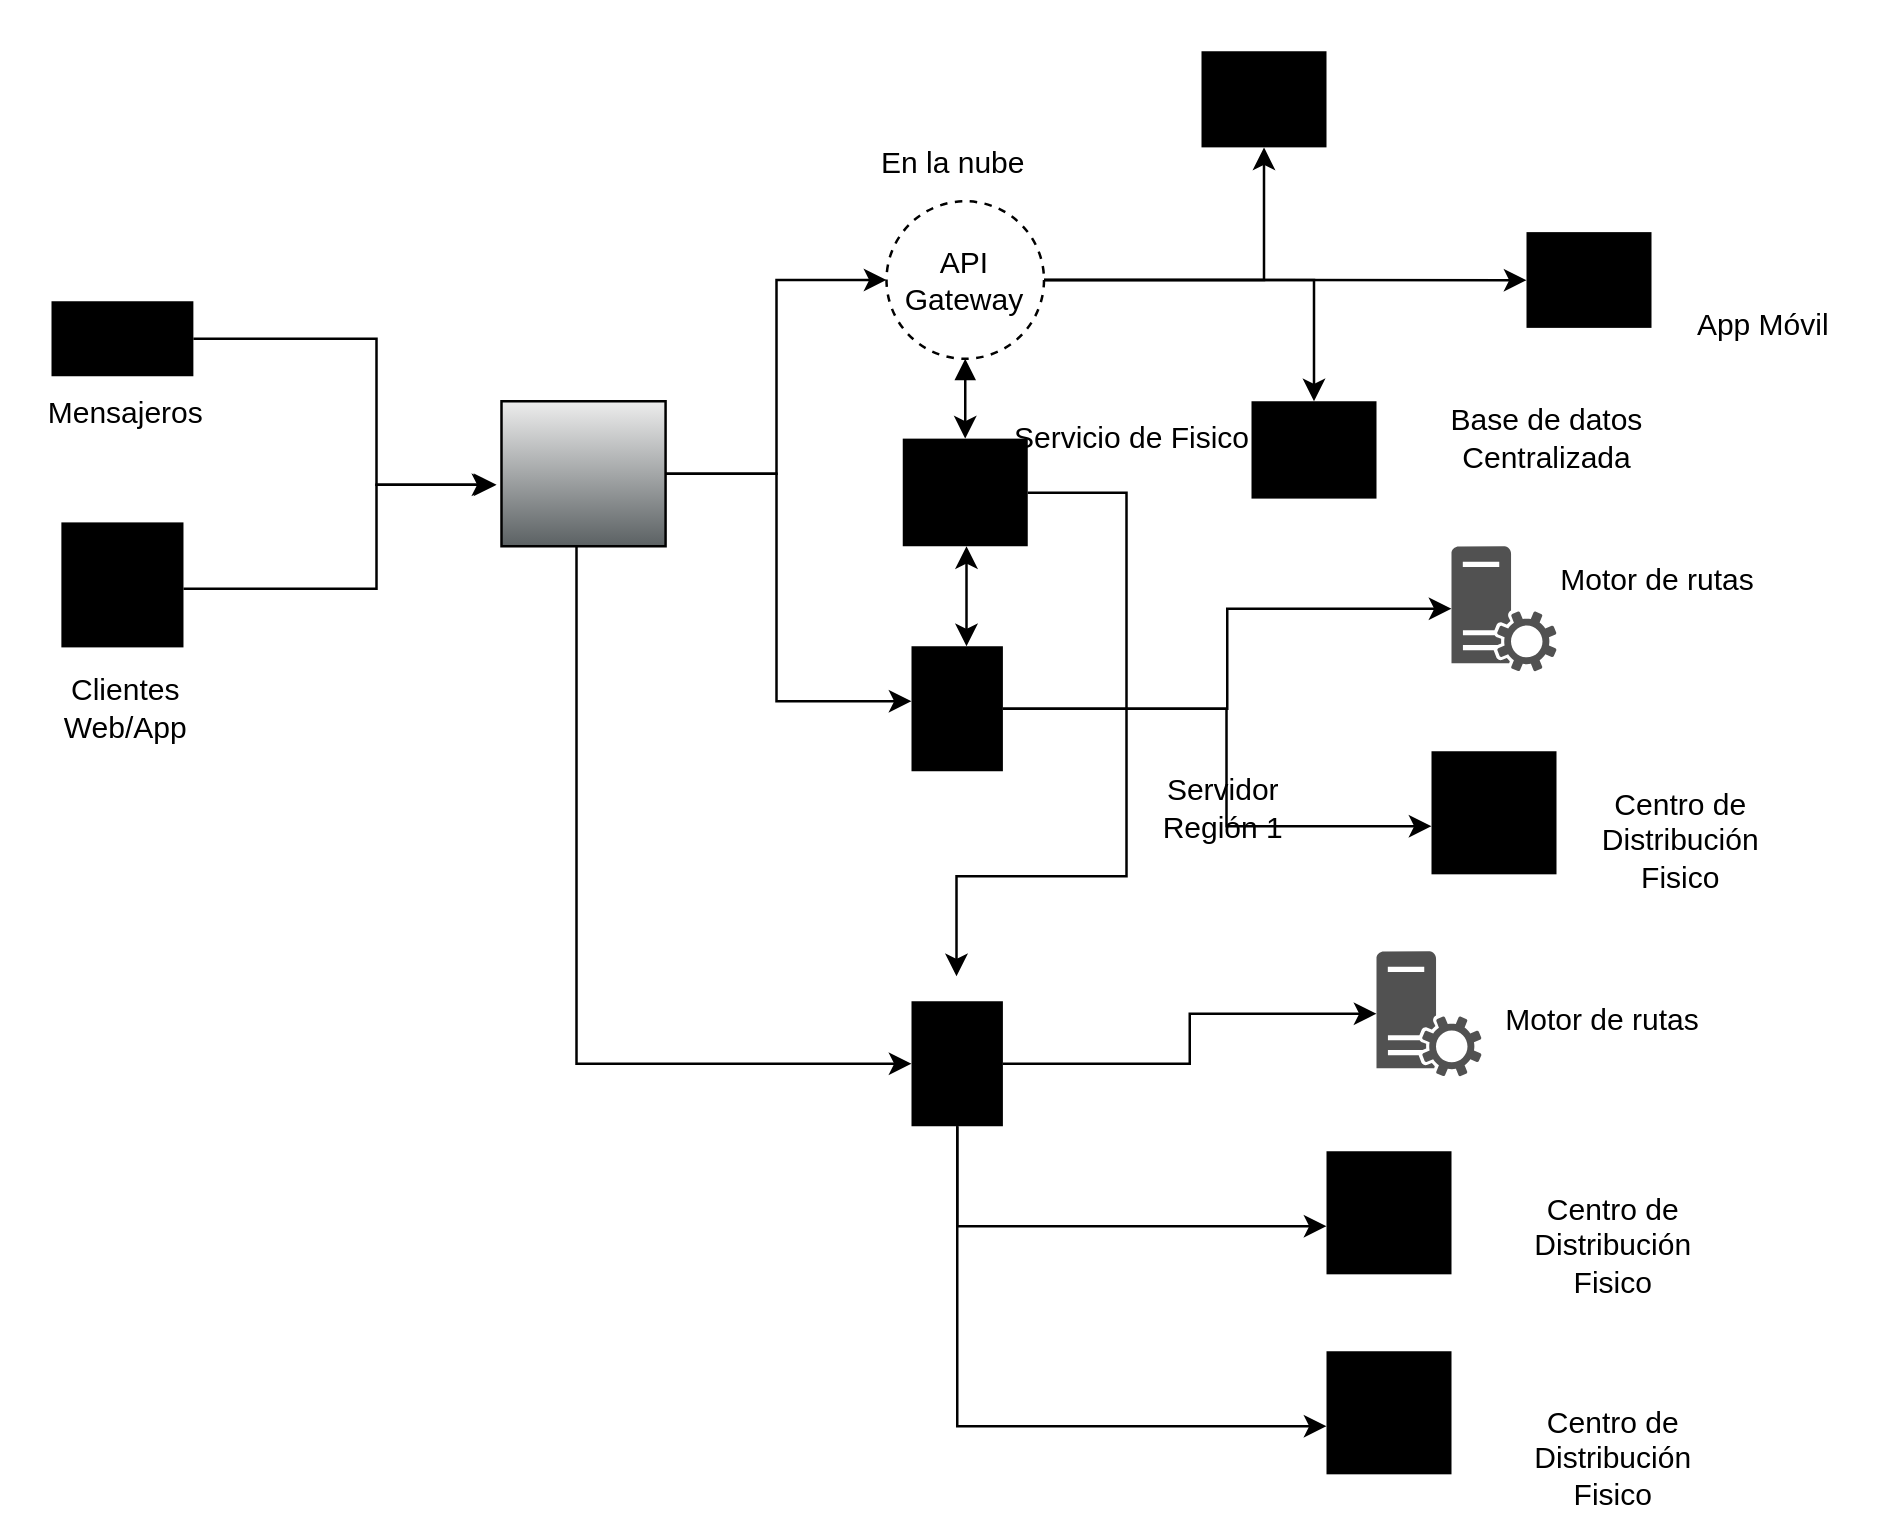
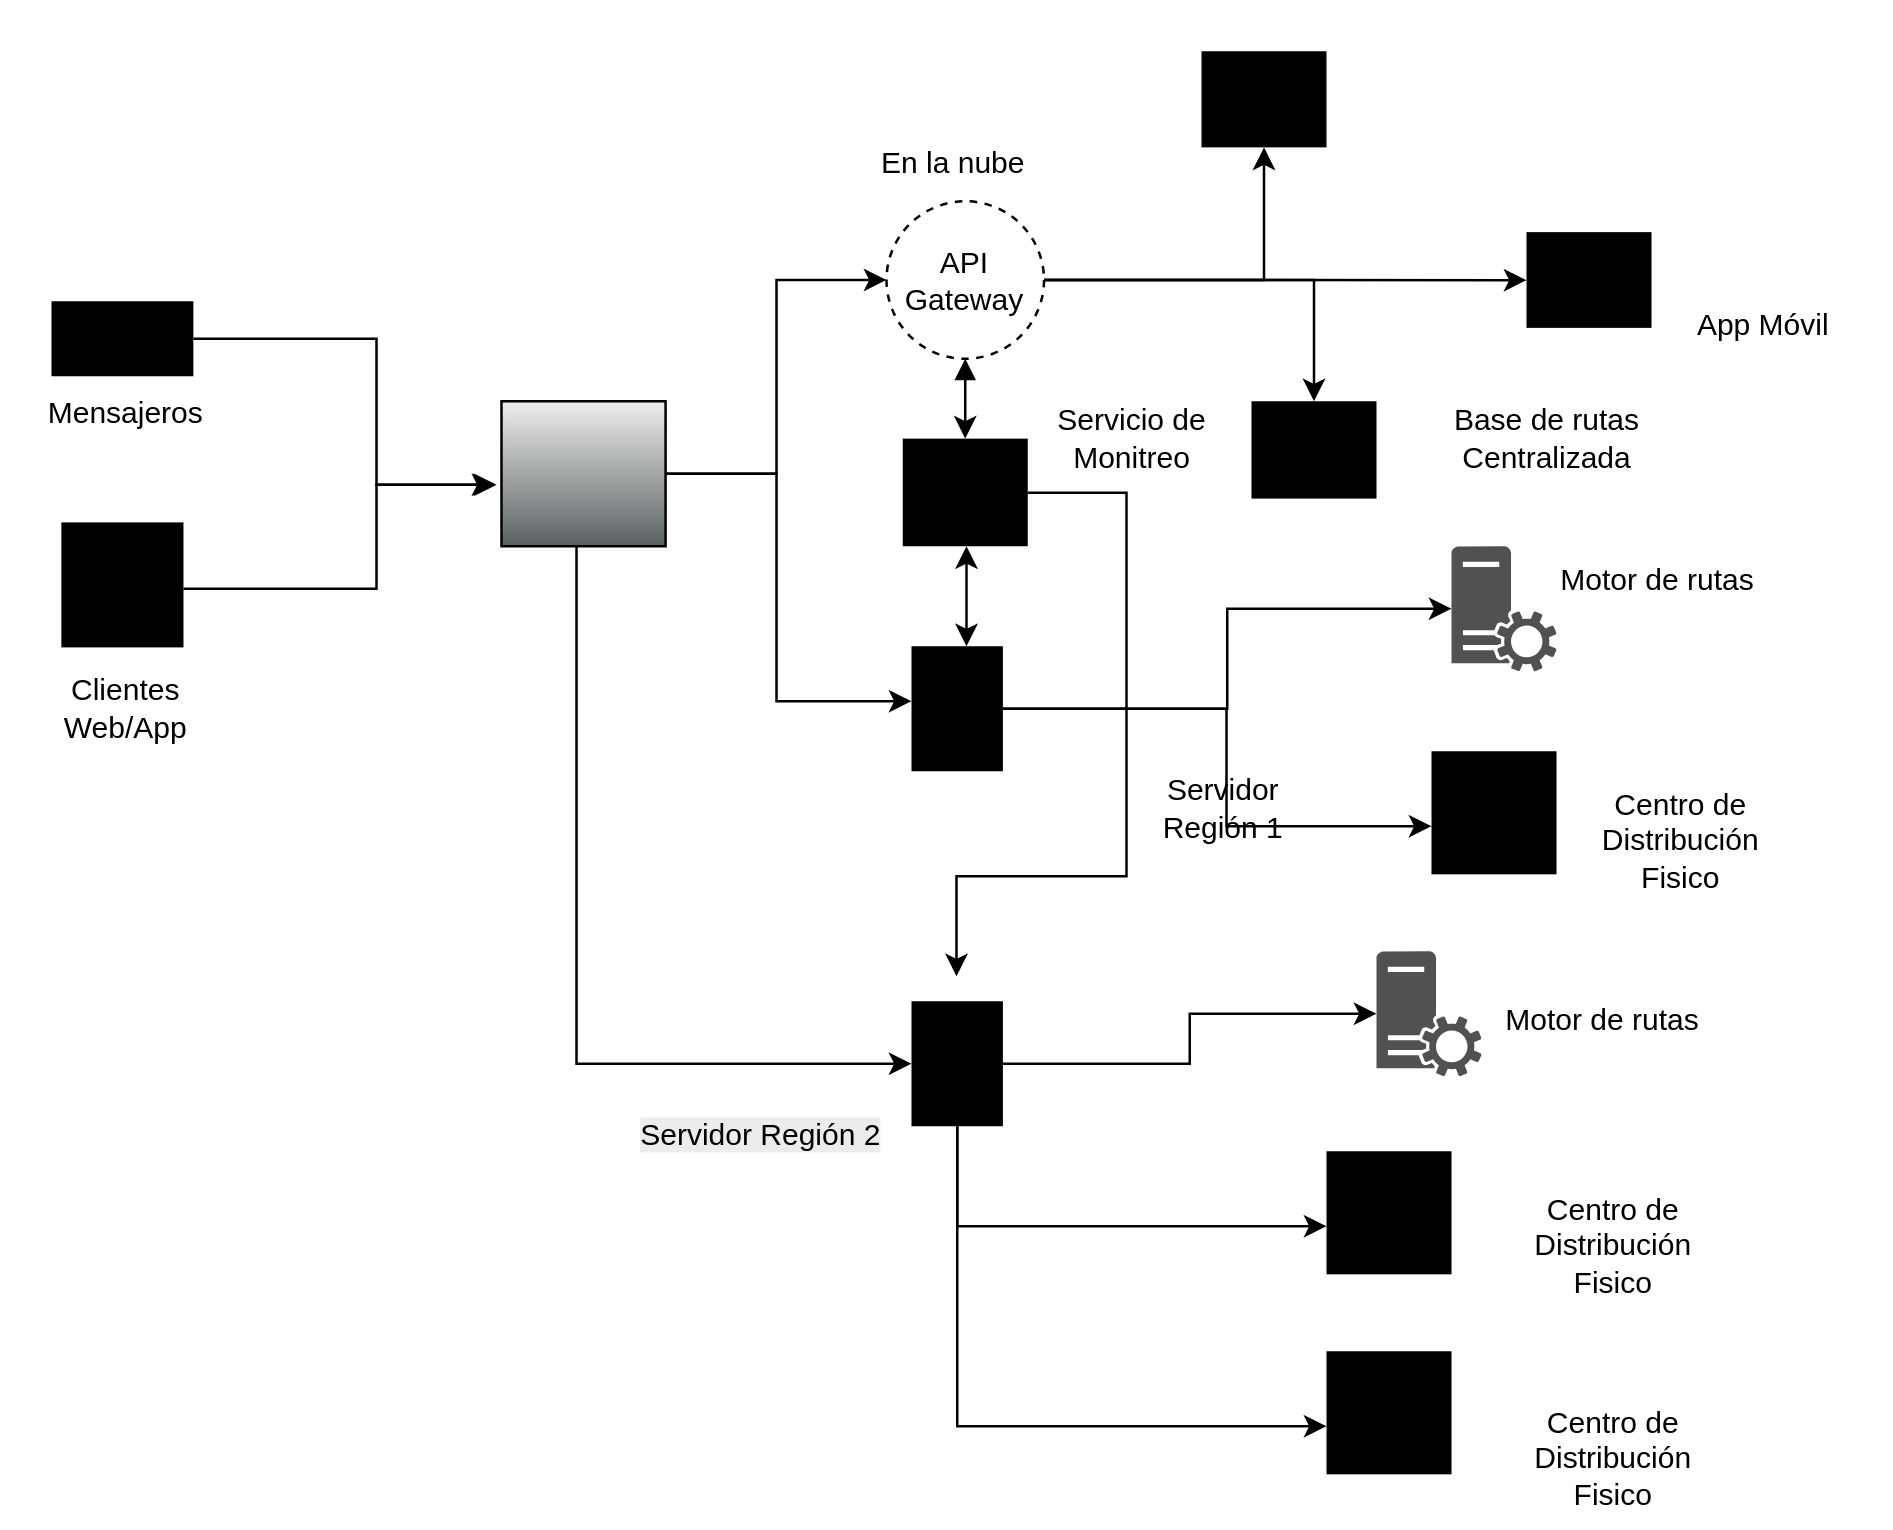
node "Servicio de Fisico": label "Servicio de Fisico" -> "Servicio de Monitreo"
node "Base de datos Centralizada": label "Base de datos Centralizada" -> "Base de rutas Centralizada"
node "Servidor Región 2": added
